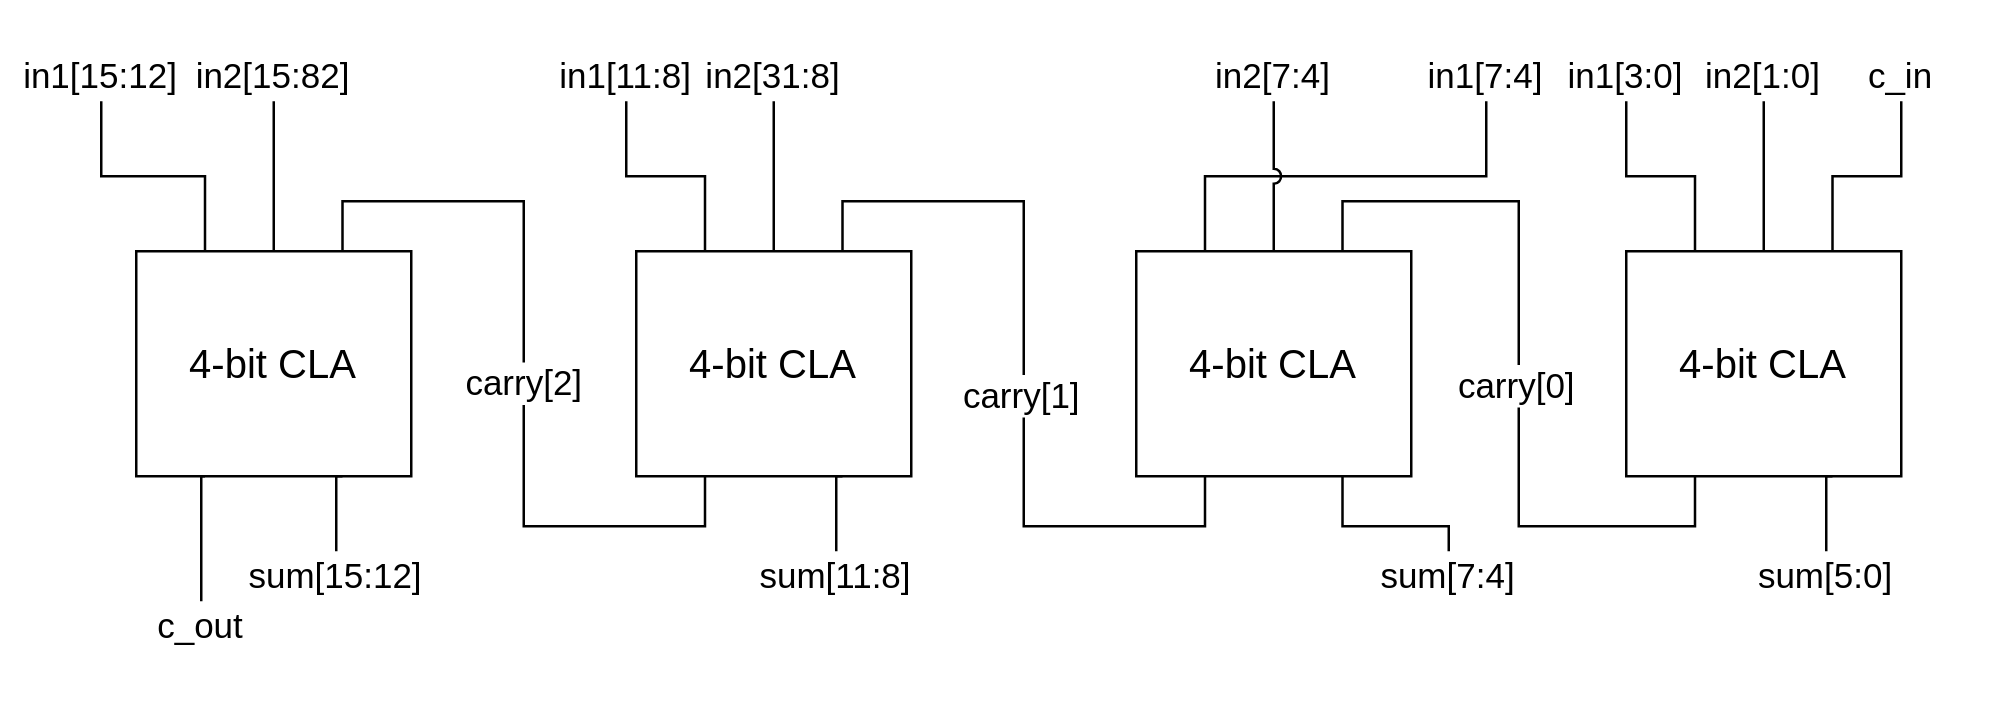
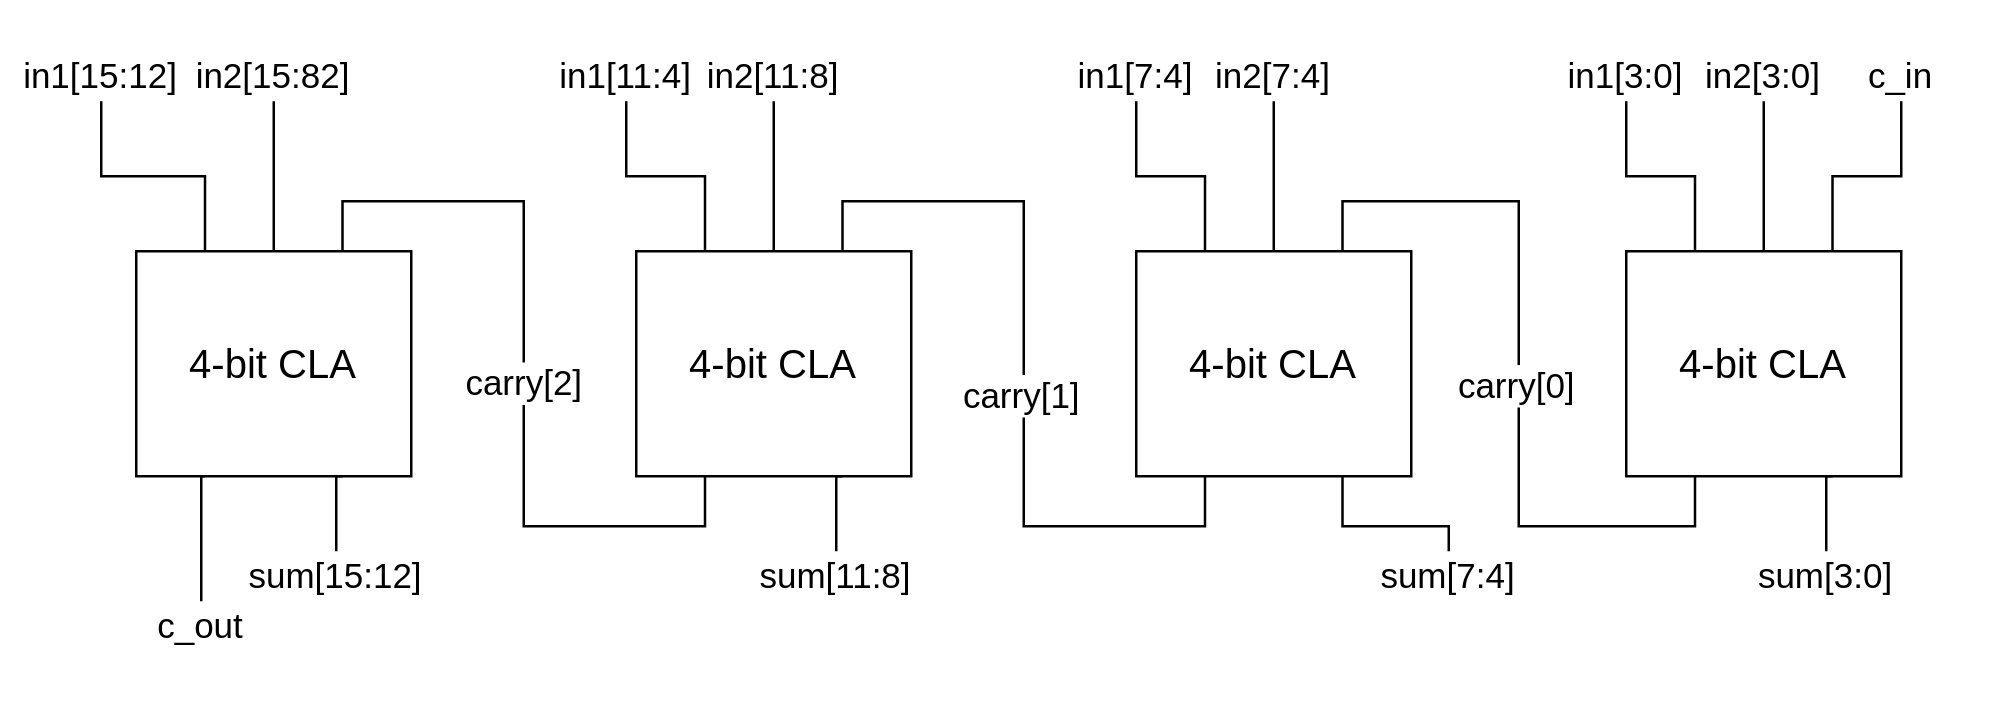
node "in1[11:8]": label "in1[11:8]" -> "in1[11:4]"
node "in2[31:8]": label "in2[31:8]" -> "in2[11:8]"
node "in1[7:4]": moved (1486, 76) -> (1136, 76)
node "in2[1:0]": label "in2[1:0]" -> "in2[3:0]"
node "sum[5:0]": label "sum[5:0]" -> "sum[3:0]"
